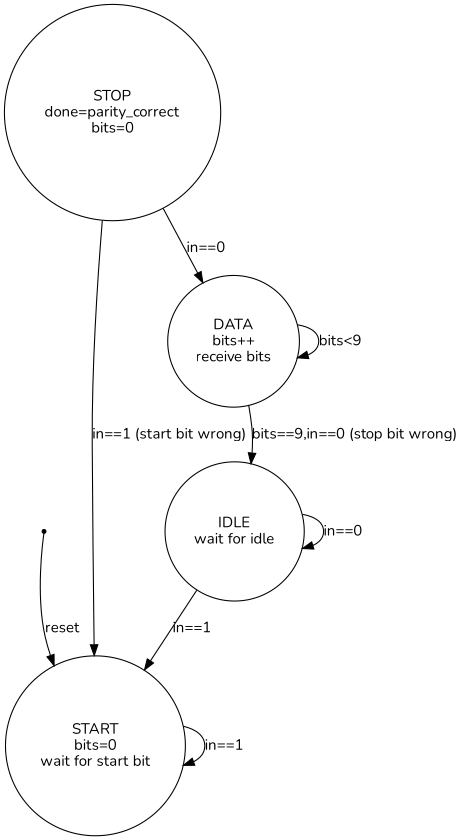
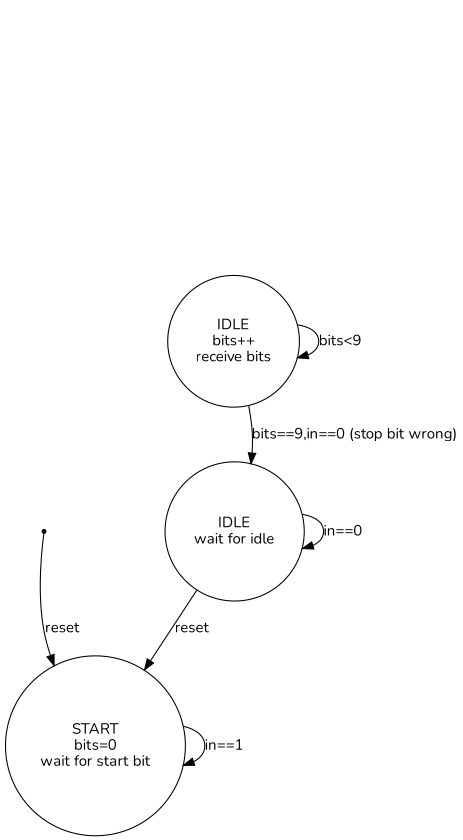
node "STOP done=parity_correct bits=0": removed
node "DATA bits++ receive bits": label "DATA bits++ receive bits" -> "IDLE bits++ receive bits"
edge "IDLE wait for idle" -> "START bits=0 wait for start bit": label "in==1" -> "reset"
